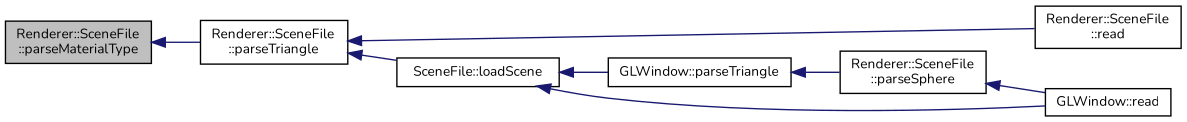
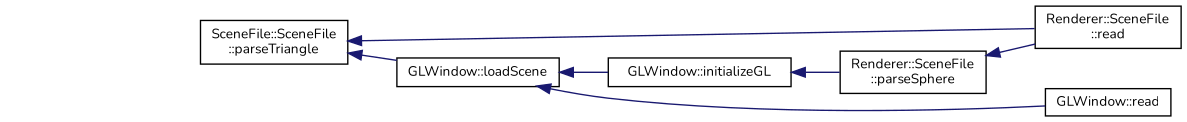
node "Renderer::SceneFile ::parseMaterialType": removed
node "Renderer::SceneFile ::parseTriangle": label "Renderer::SceneFile ::parseTriangle" -> "SceneFile::SceneFile ::parseTriangle"
node "SceneFile::loadScene": label "SceneFile::loadScene" -> "GLWindow::loadScene"
node "GLWindow::parseTriangle": label "GLWindow::parseTriangle" -> "GLWindow::initializeGL"
edge "GLWindow::read" -> "Renderer::SceneFile ::parseSphere": now "Renderer::SceneFile ::read" -> "Renderer::SceneFile ::parseSphere"
